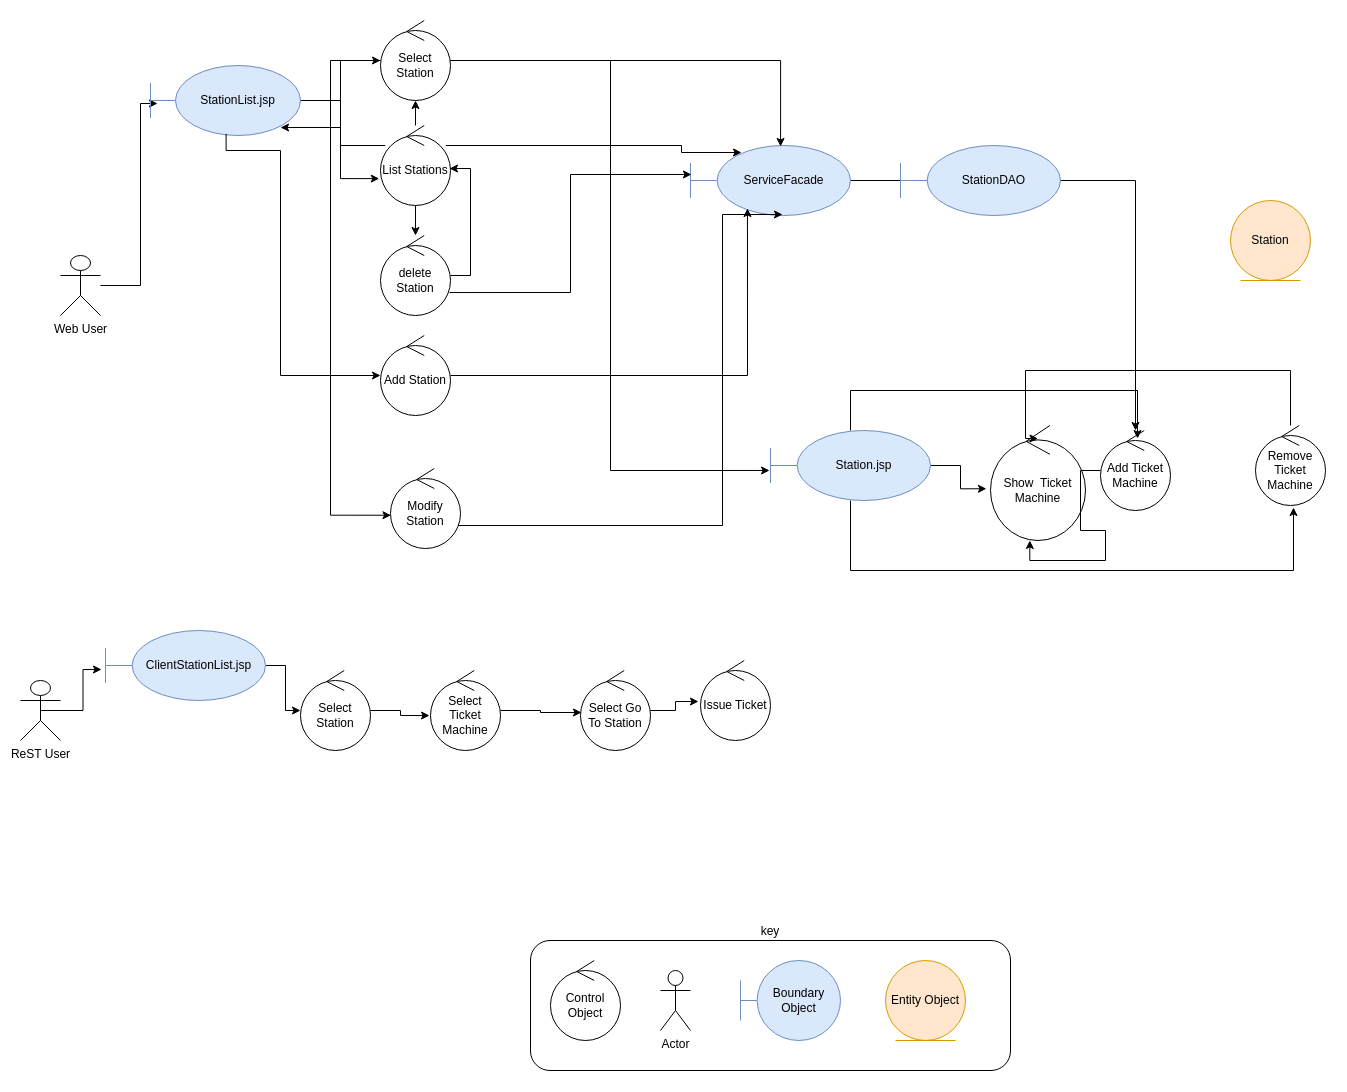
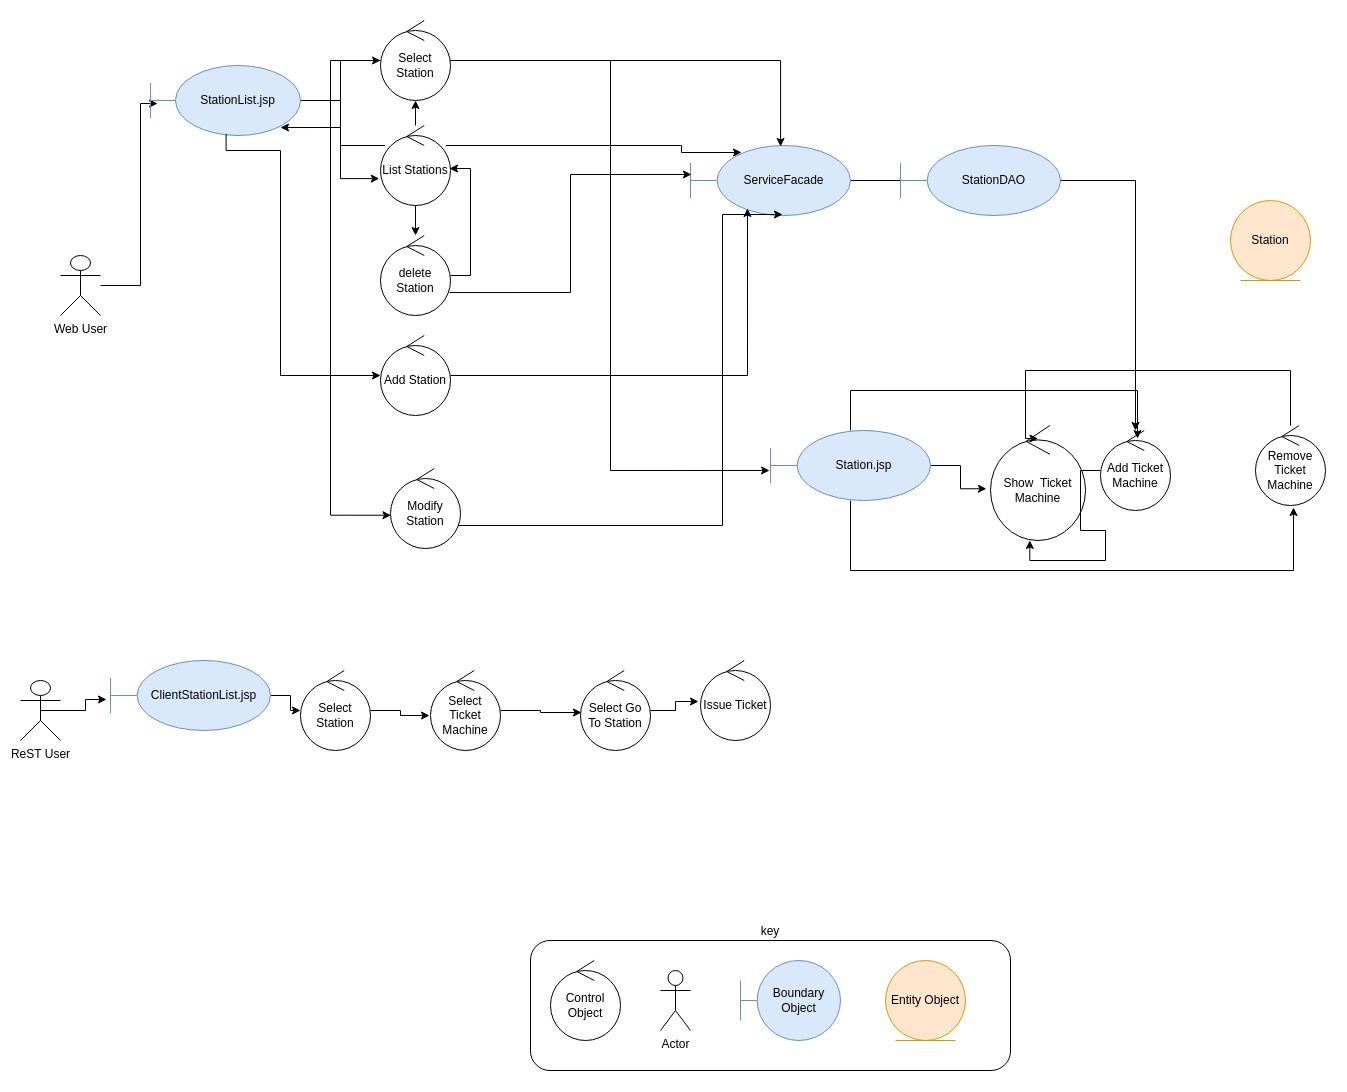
node "ClientStationList.jsp": moved (186, 666) -> (191, 696)
